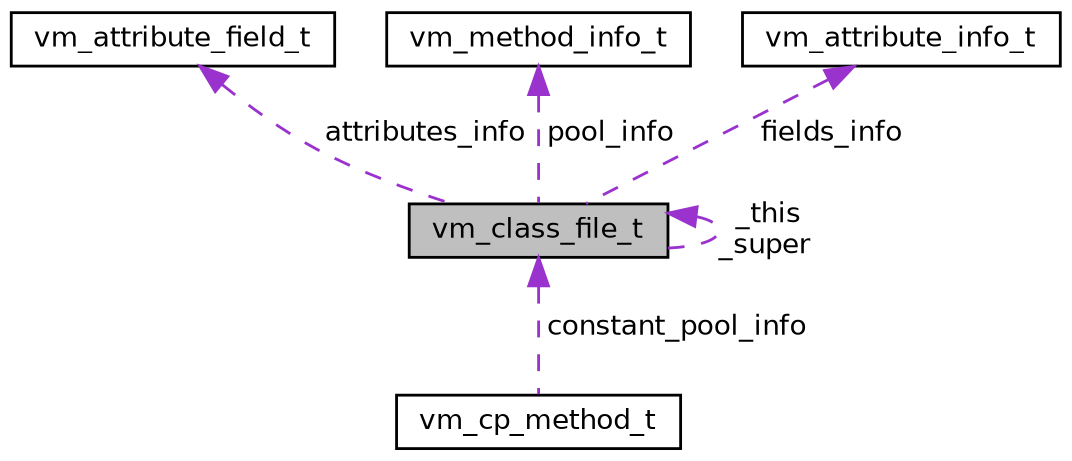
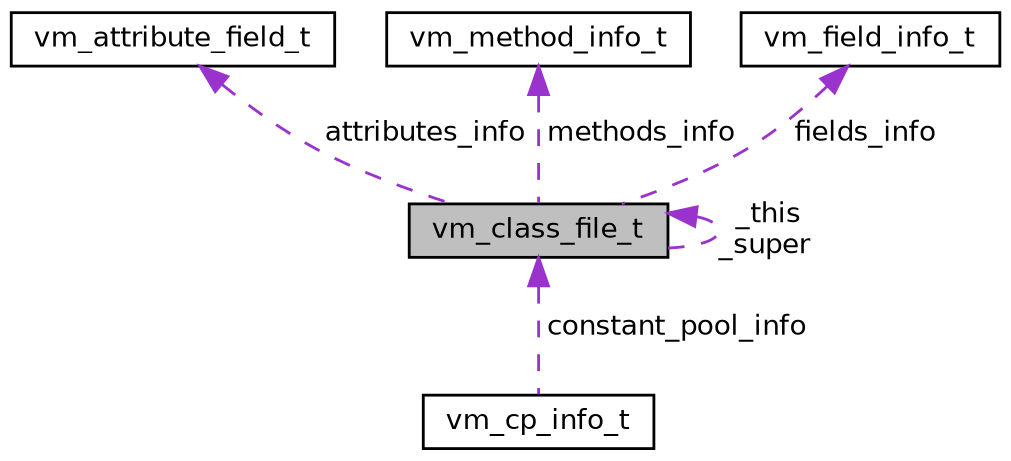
node "vm_attribute_info_t": label "vm_attribute_info_t" -> "vm_field_info_t"
edge "vm_class_file_t" -> "vm_method_info_t": label " pool_info" -> " methods_info"
node "vm_cp_method_t": label "vm_cp_method_t" -> "vm_cp_info_t"
